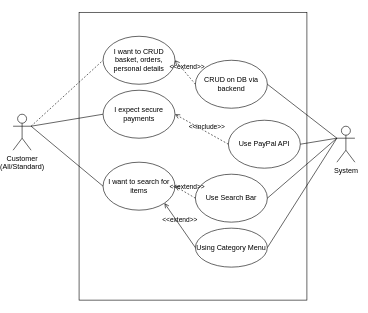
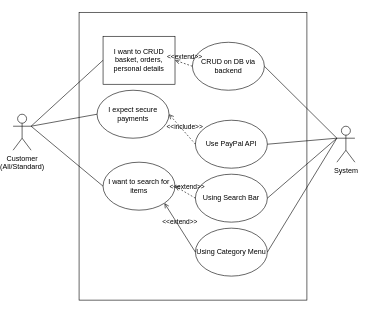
node "I want to CRUD basket, orders, personal details": shape ellipse -> rectangle
node "CRUD on DB via backend": moved (231, 84) -> (228, 66)
edge "I want to CRUD basket, orders, personal details" -- "Customer (All/Standard)": style dashed -> solid
node "I expect secure payments": moved (139, 114) -> (133, 114)
node "Use PayPal API": moved (264, 144) -> (231, 144)
node "Use Search Bar": label "Use Search Bar" -> "Using Search Bar"
node "Using Category Menu": size 72x39 -> 72x48
